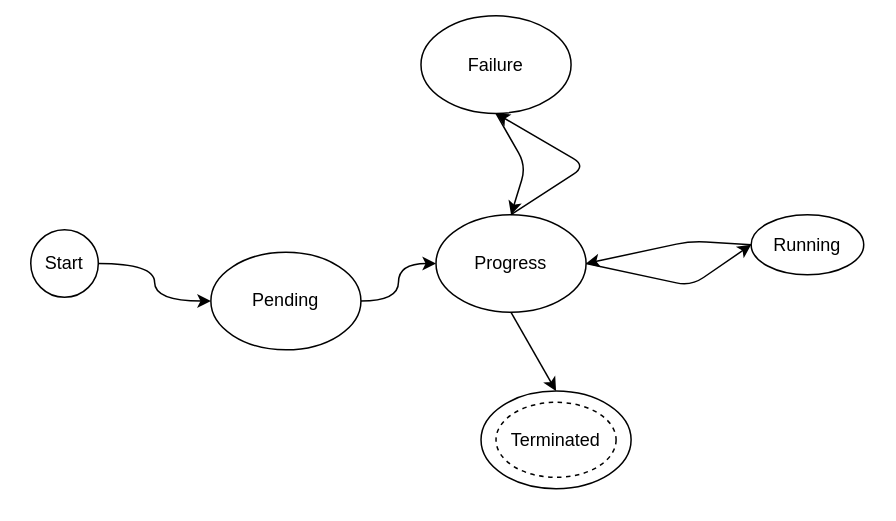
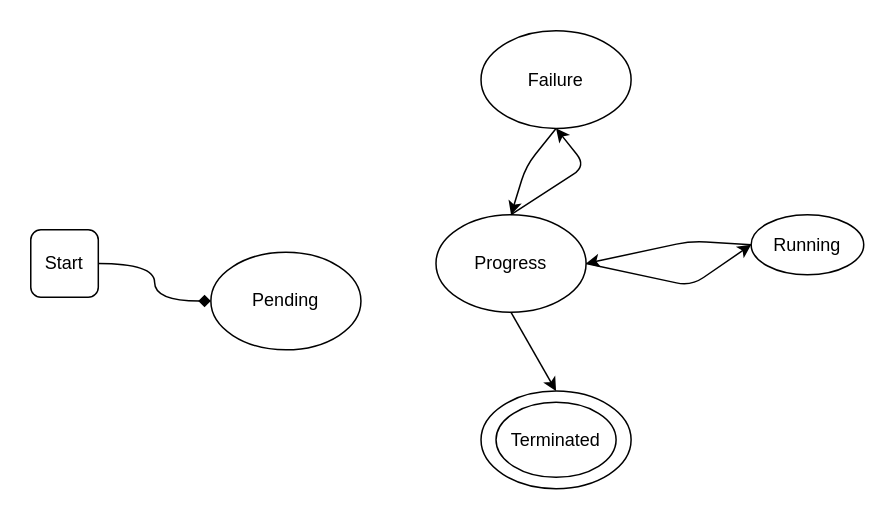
node "Failure": moved (496, 65) -> (556, 80)
node "Start": shape ellipse -> rounded rectangle
edge "Pending" -> "Progress": removed
edge "Start" -> "Pending": arrowhead classic -> diamond
node "Terminated": style dashed -> solid
